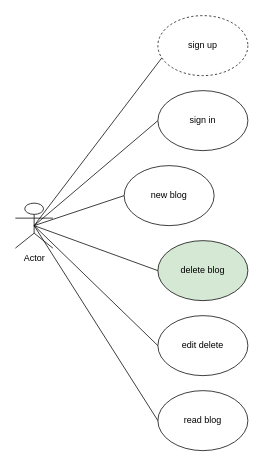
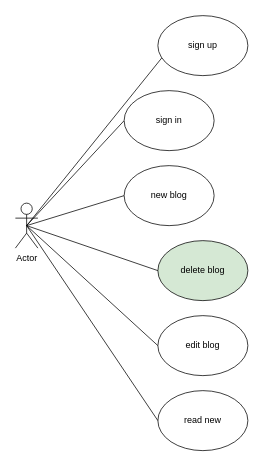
node "sign up": style dashed -> solid
node "sign in": moved (203, 120) -> (169, 120)
node "Actor": size 38x45 -> 23x45
node "edit delete": label "edit delete" -> "edit blog"
node "read blog": label "read blog" -> "read new"
